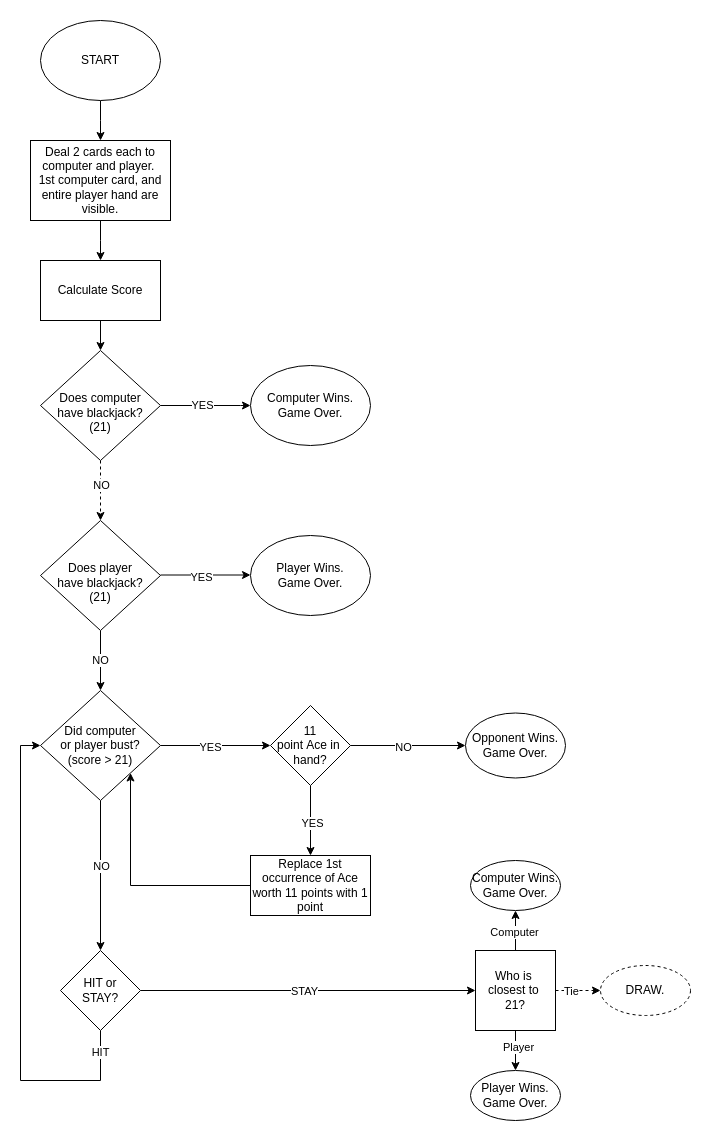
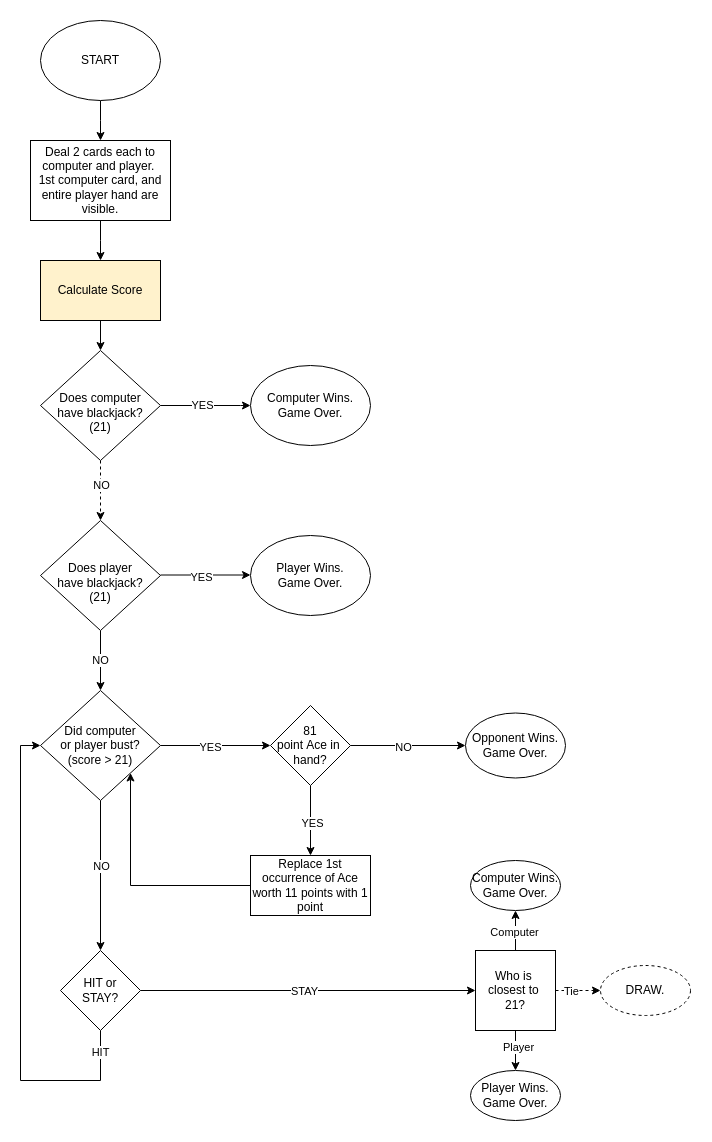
node "Calculate Score": fillcolor #ffffff -> #fff2cc
node "11 point Ace in hand?": label "11 point Ace in hand?" -> "81 point Ace in hand?"
